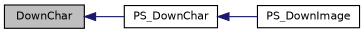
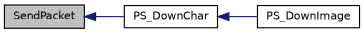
node "DownChar": label "DownChar" -> "SendPacket"
